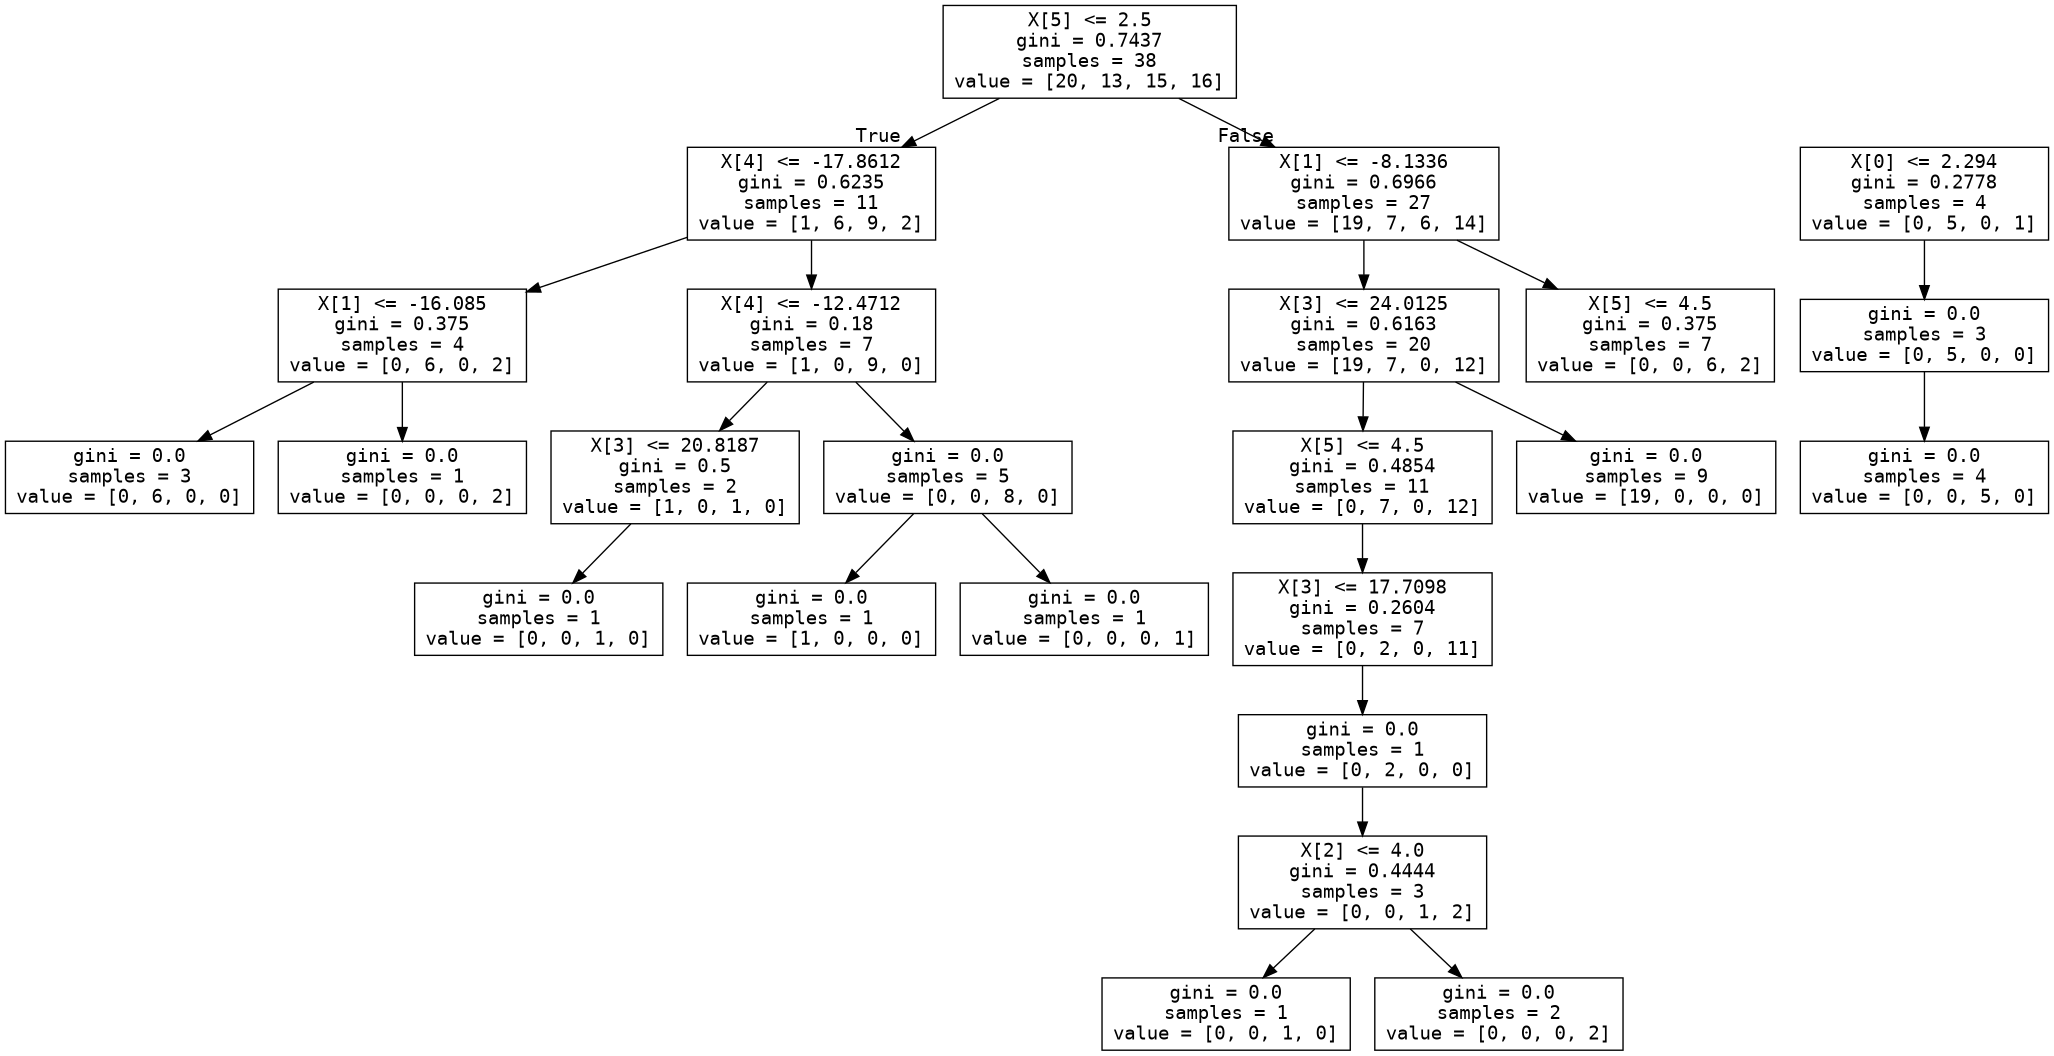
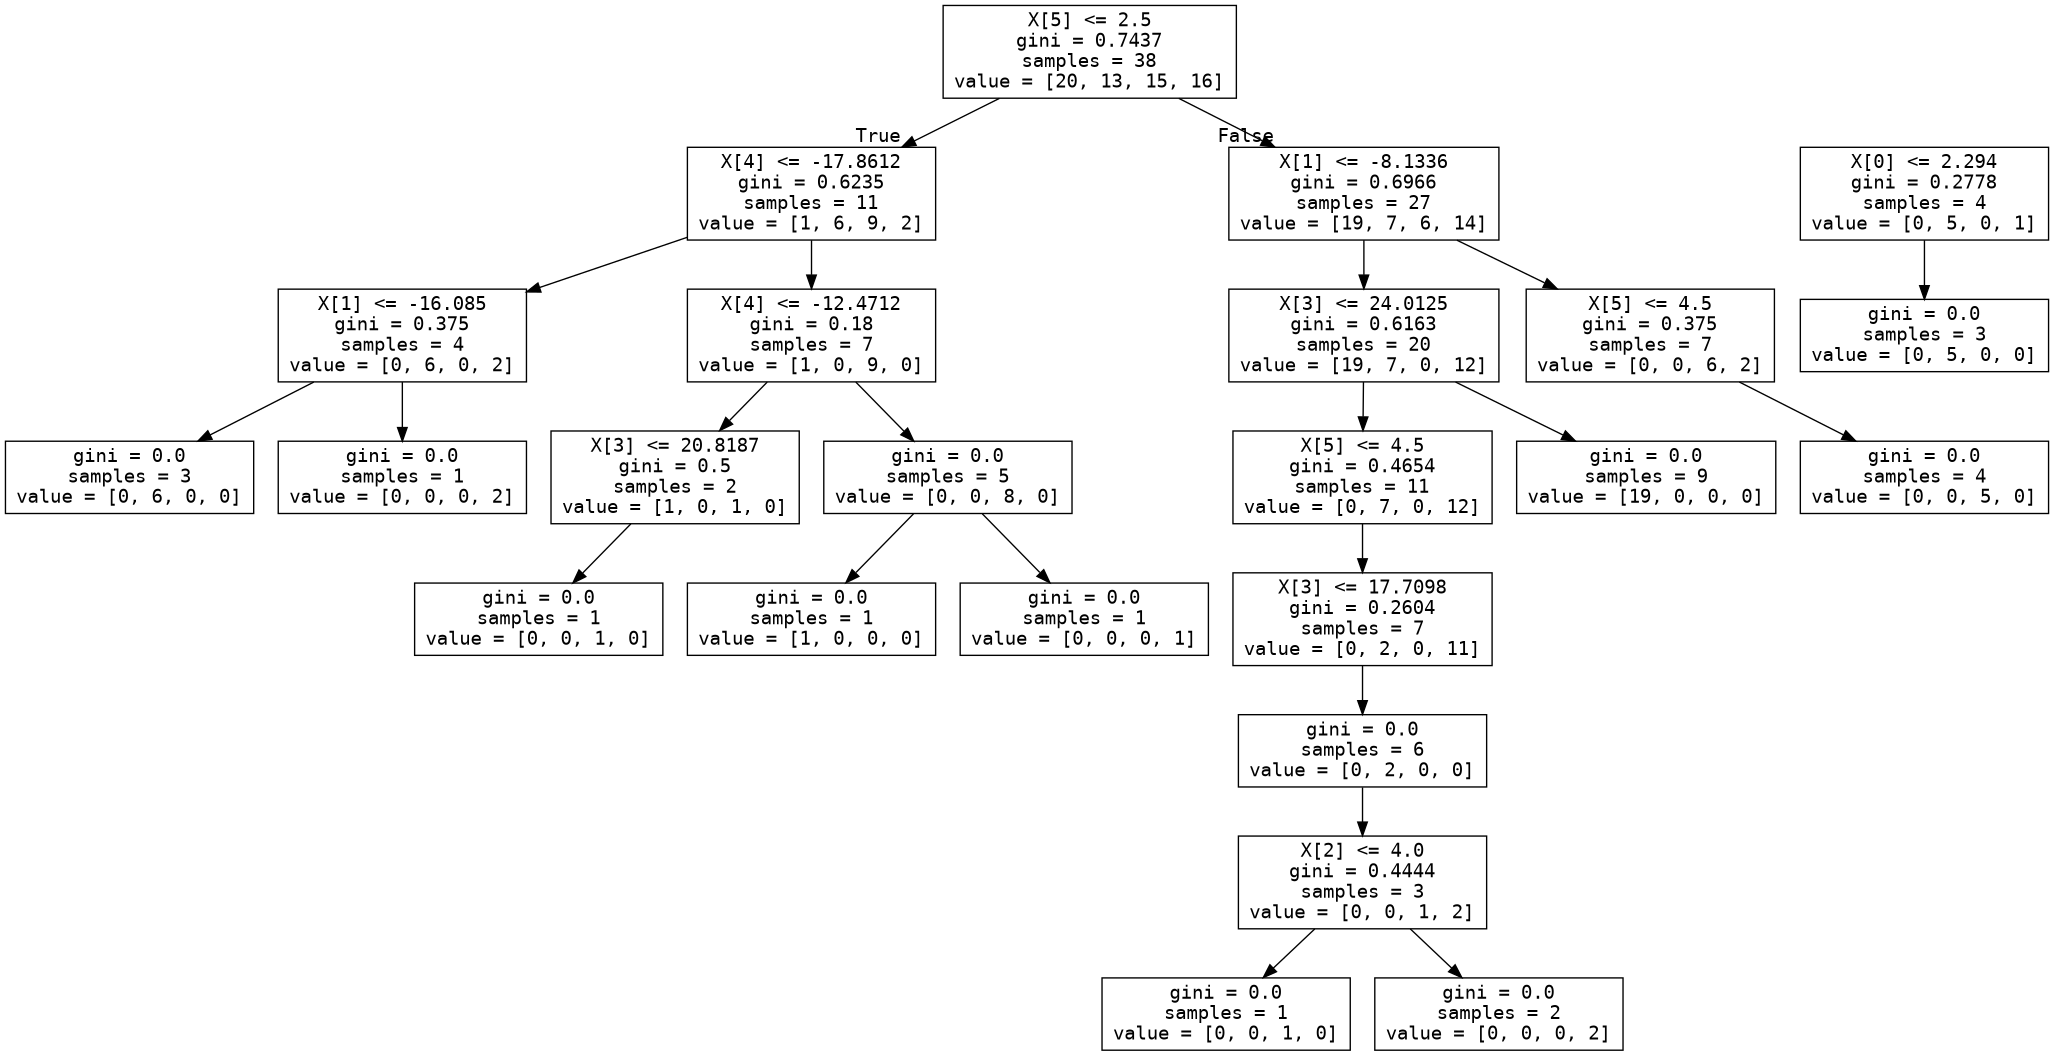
edge "gini = 0.0 samples = 3 value = [0, 5, 0, 0]" -> "gini = 0.0 samples = 4 value = [0, 0, 5, 0]": now "X[5] <= 4.5 gini = 0.375 samples = 7 value = [0, 0, 6, 2]" -> "gini = 0.0 samples = 4 value = [0, 0, 5, 0]"
node "X[5] <= 4.5 gini = 0.4854 samples = 11 value = [0, 7, 0, 12]": label "X[5] <= 4.5 gini = 0.4854 samples = 11 value = [0, 7, 0, 12]" -> "X[5] <= 4.5 gini = 0.4654 samples = 11 value = [0, 7, 0, 12]"
node "gini = 0.0 samples = 1 value = [0, 2, 0, 0]": label "gini = 0.0 samples = 1 value = [0, 2, 0, 0]" -> "gini = 0.0 samples = 6 value = [0, 2, 0, 0]"
